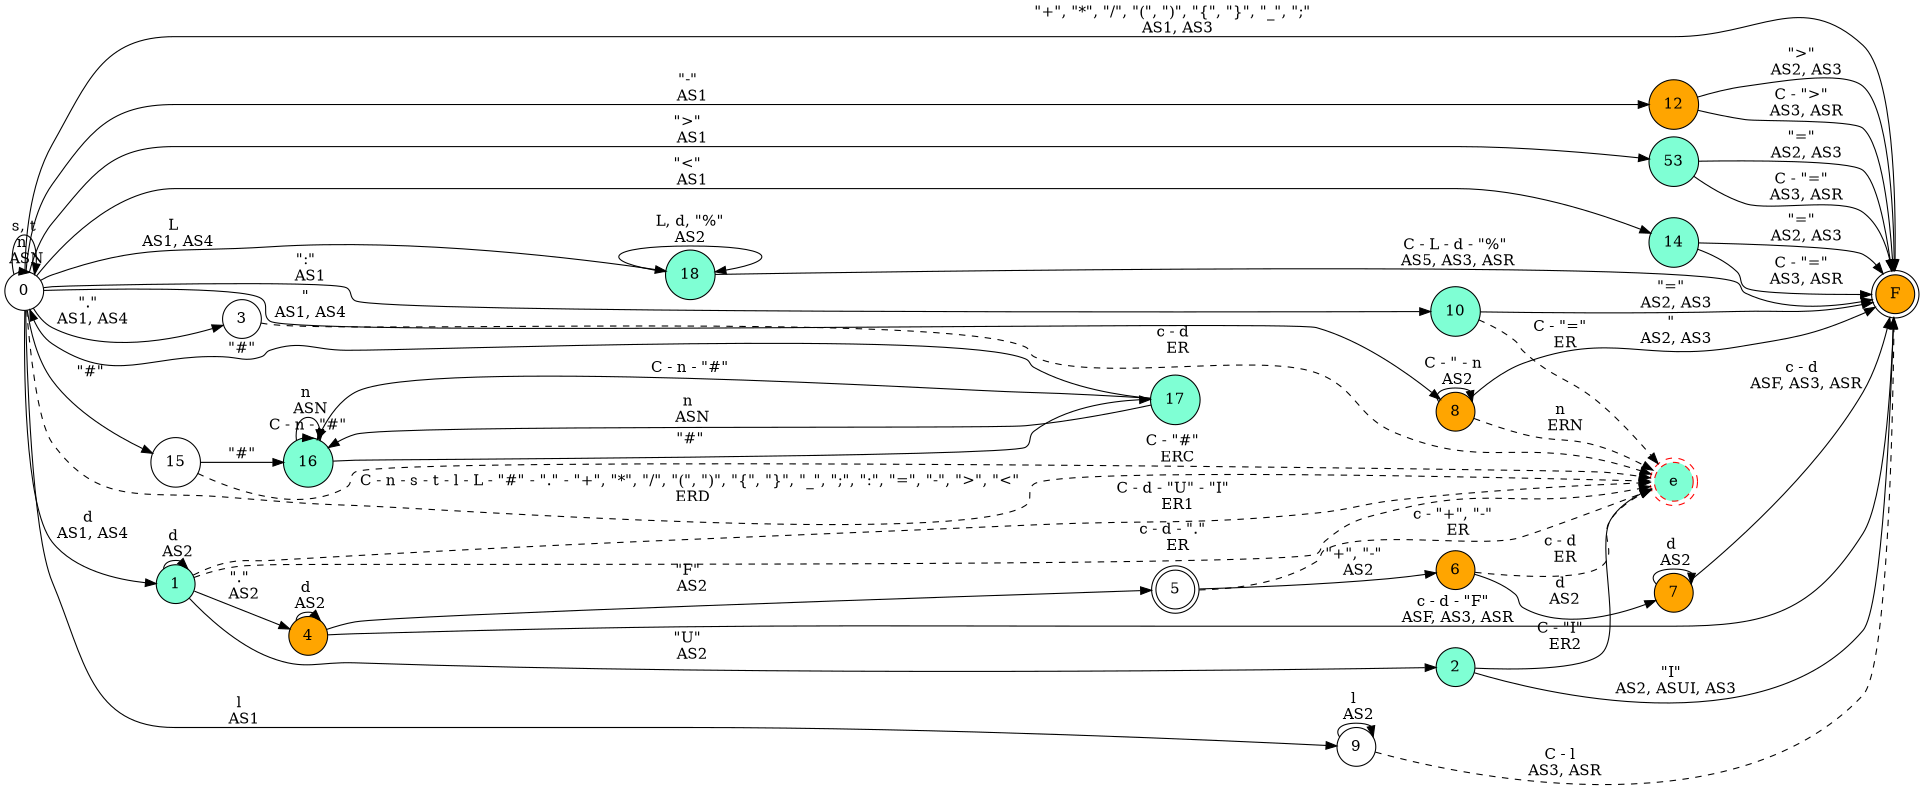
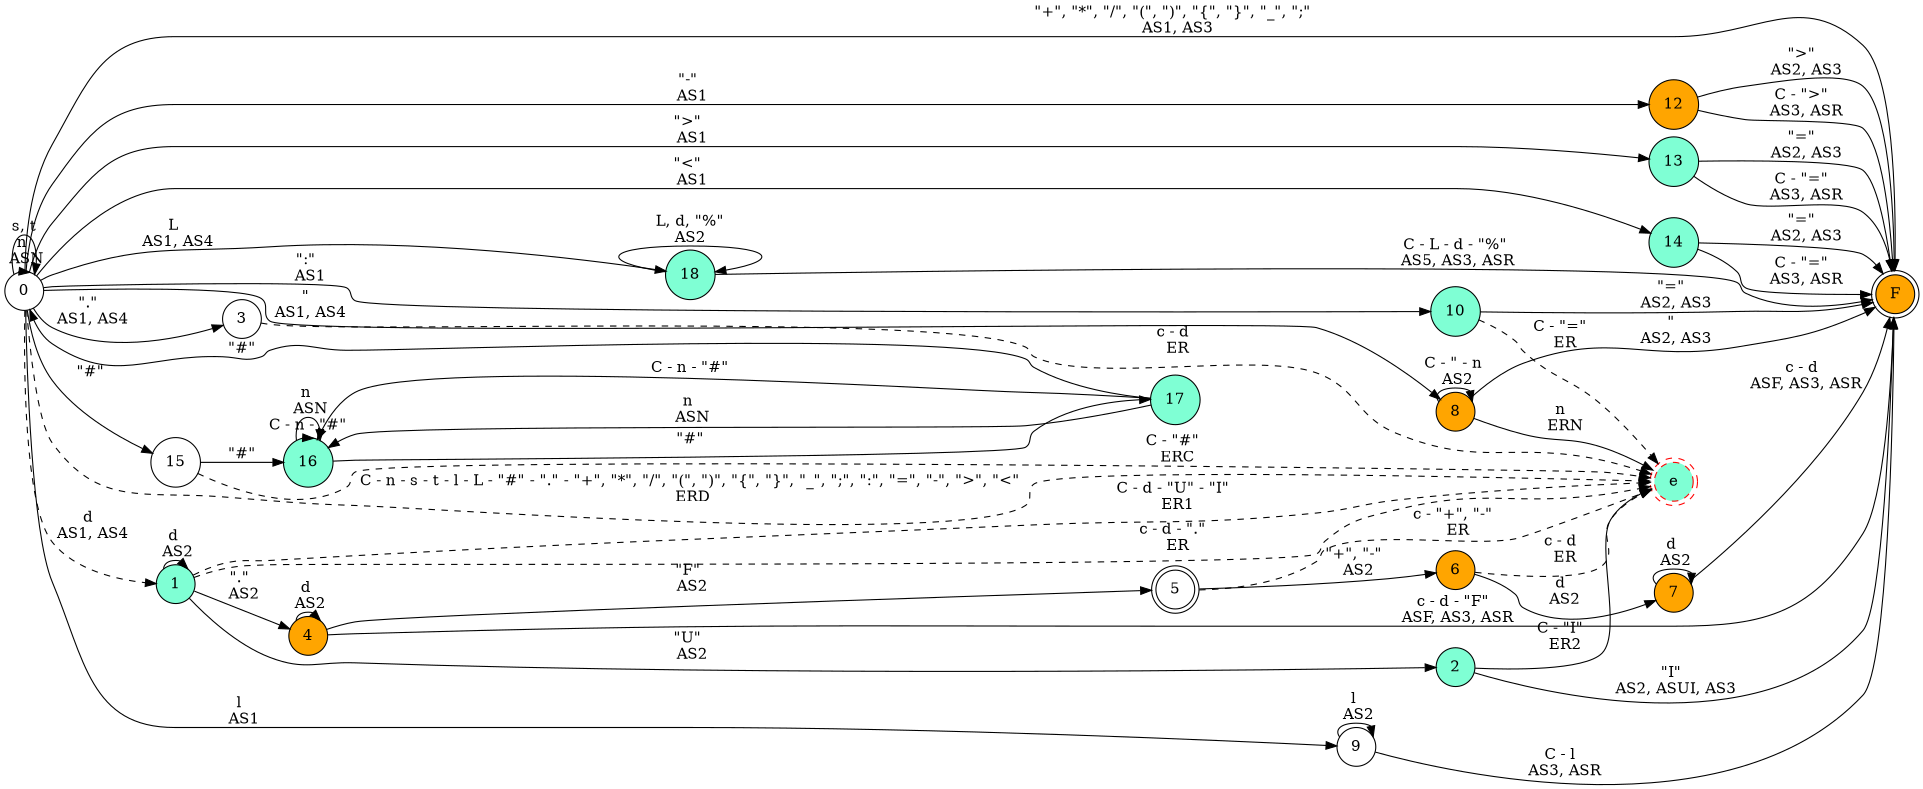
node "53": label "53" -> "13"
edge "8" -> "e": style dashed -> solid
edge "0" -> "1": style solid -> dashed
edge "9" -> "F": style dashed -> solid
